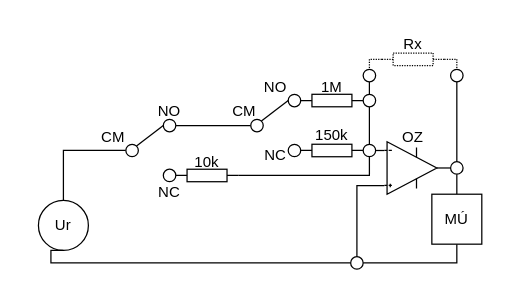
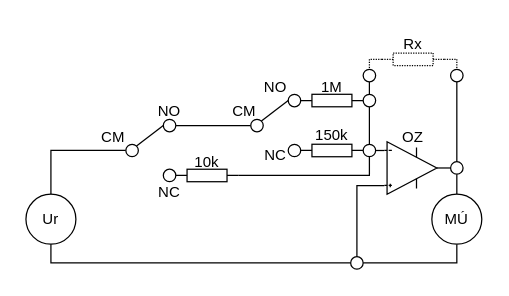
node "MÚ": shape rectangle -> ellipse
node "Ur": moved (63, 226) -> (51, 219)
